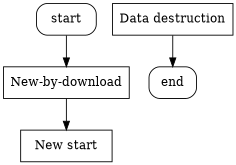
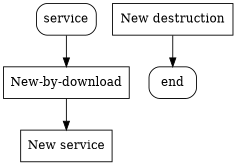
node "start": label "start" -> "service"
node "Data destruction": label "Data destruction" -> "New destruction"
node "New start": label "New start" -> "New service"
